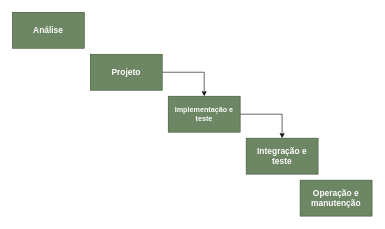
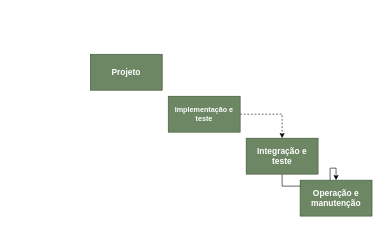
node "Análise": removed
edge "Projeto" -> "Implementação e teste": removed
edge "Implementação e teste" -> "Integração e teste": style solid -> dashed
edge "Integração e teste" -> "Operação e manutenção": added
